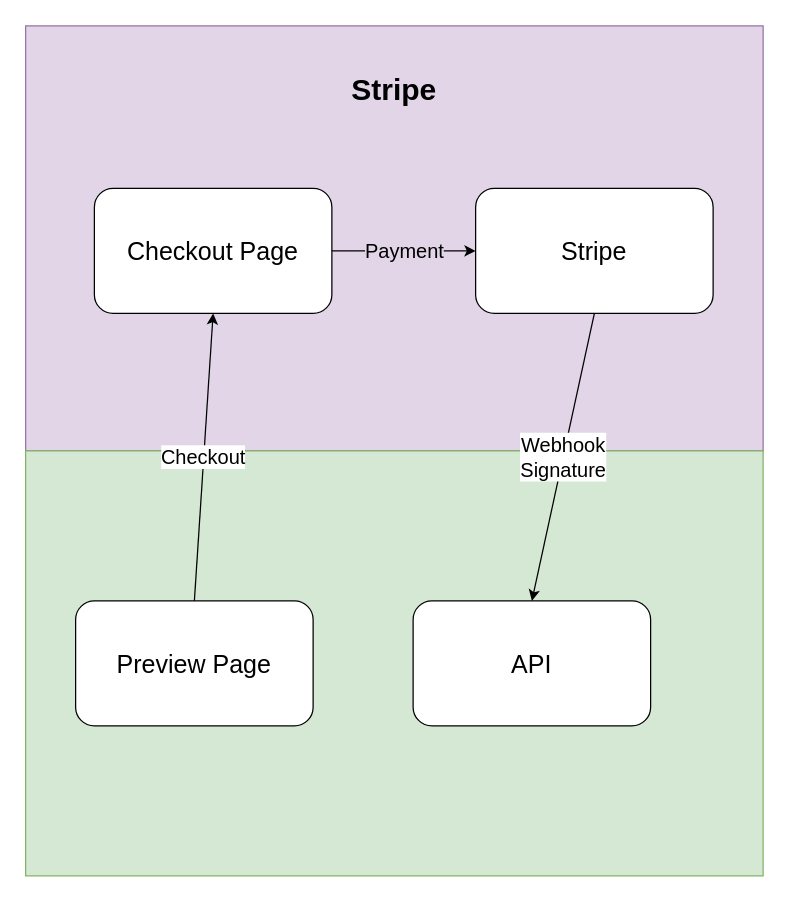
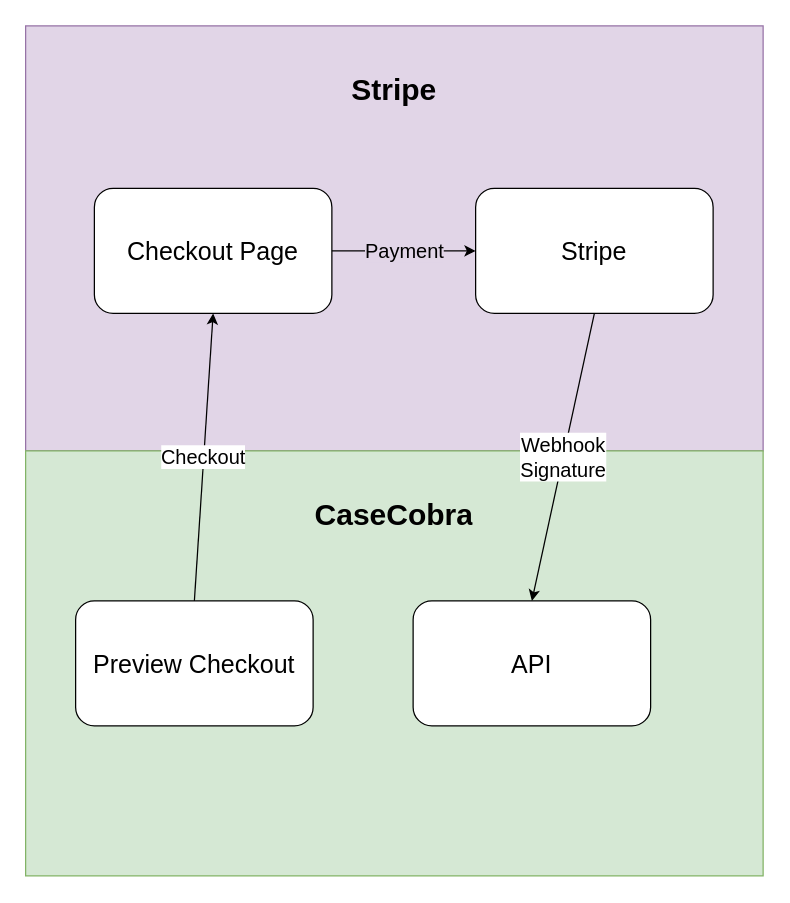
node "CaseCobra": added
node "Preview Page": label "Preview Page" -> "Preview Checkout"
